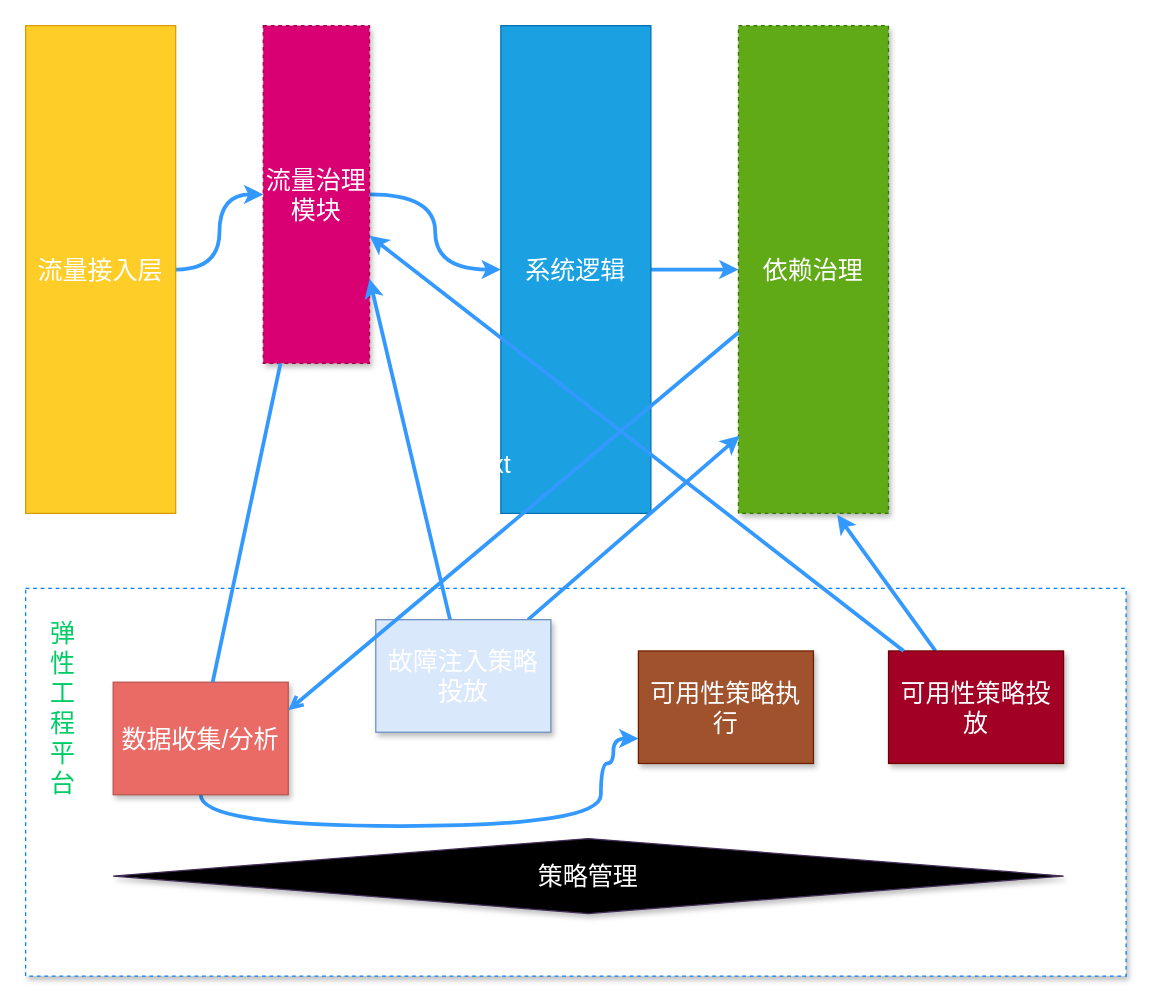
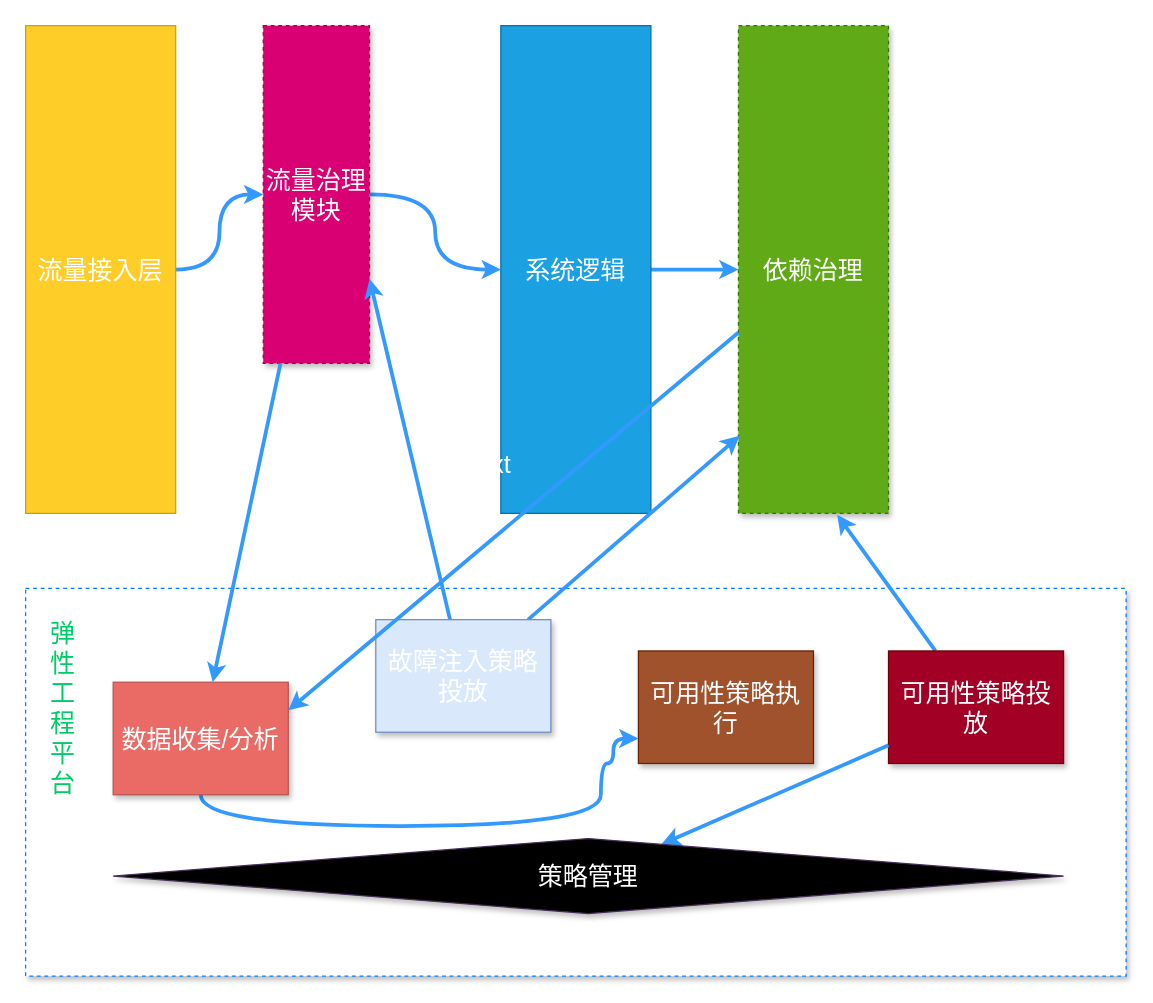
edge "可用性策略投放" -> "流量治理模块": now "可用性策略投放" -> "策略管理"
edge "流量治理模块" -- "数据收集/分析": arrowhead none -> classic
edge "依赖治理" -> "数据收集/分析": arrowhead open -> classic
